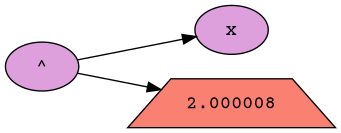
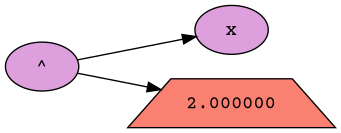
node "2.000008": label "2.000008" -> "2.000000"
